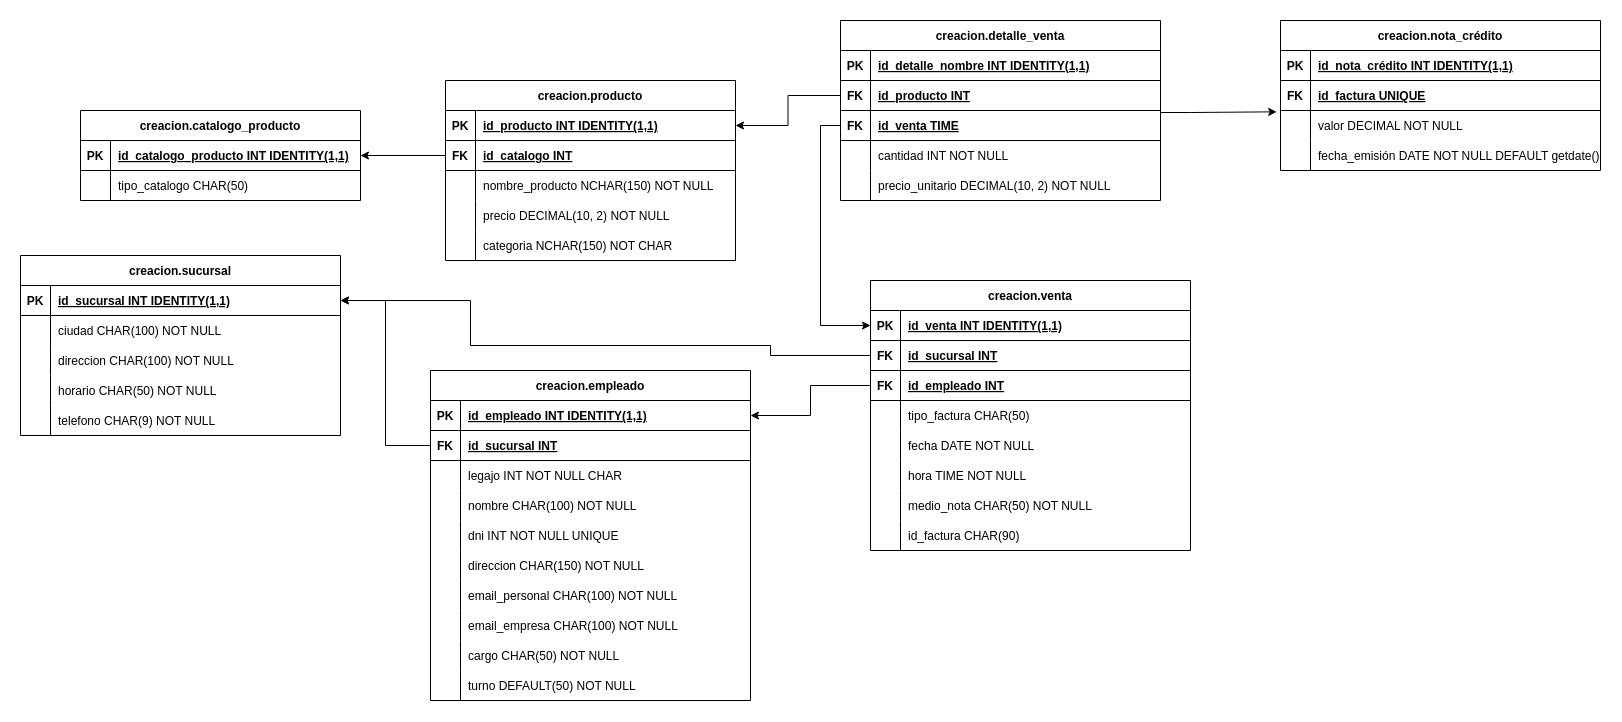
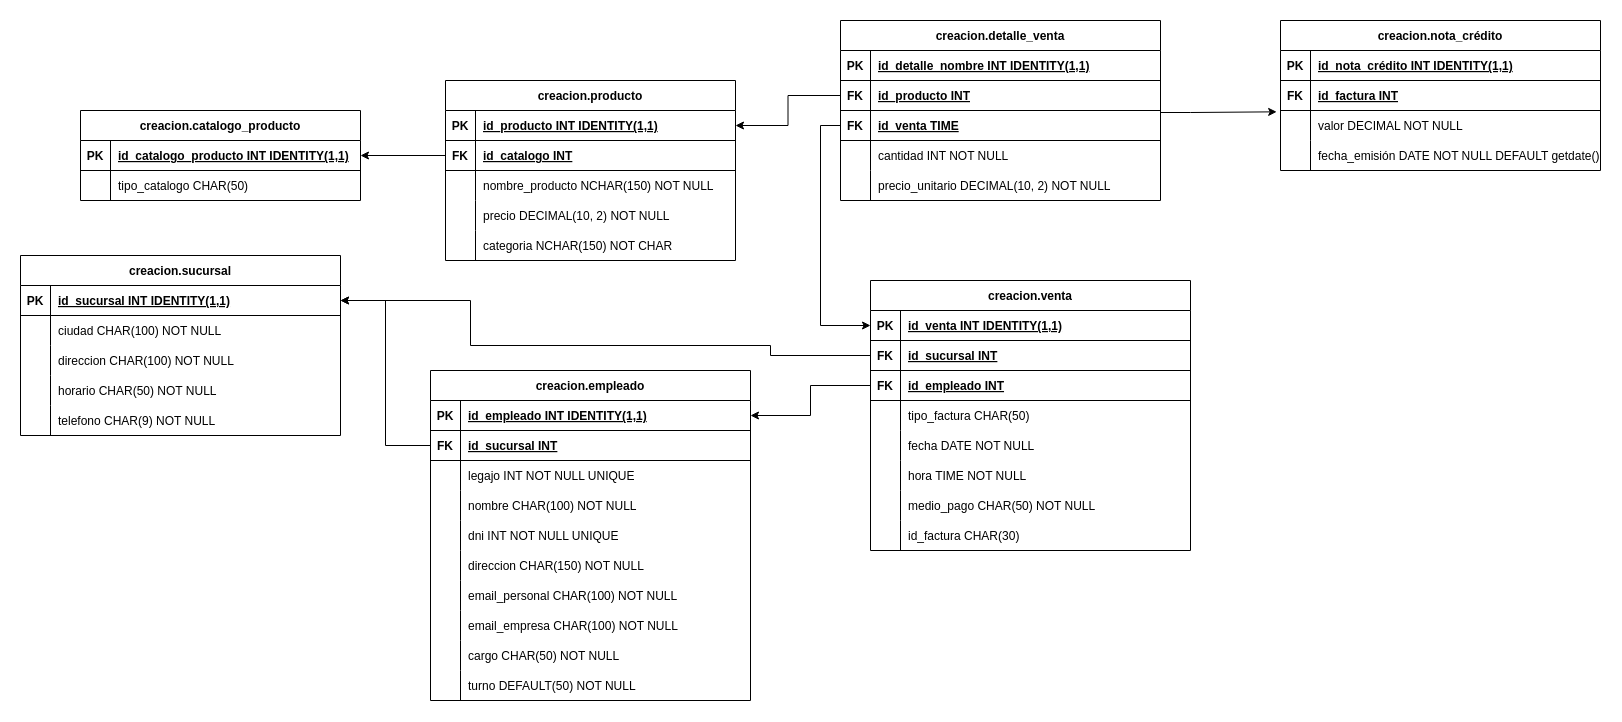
node "id_factura UNIQUE": label "id_factura UNIQUE" -> "id_factura INT"
node "legajo INT NOT NULL CHAR": label "legajo INT NOT NULL CHAR" -> "legajo INT NOT NULL UNIQUE"
node "medio_nota CHAR(50) NOT NULL": label "medio_nota CHAR(50) NOT NULL" -> "medio_pago CHAR(50) NOT NULL"
node "id_factura CHAR(90)": label "id_factura CHAR(90)" -> "id_factura CHAR(30)"
